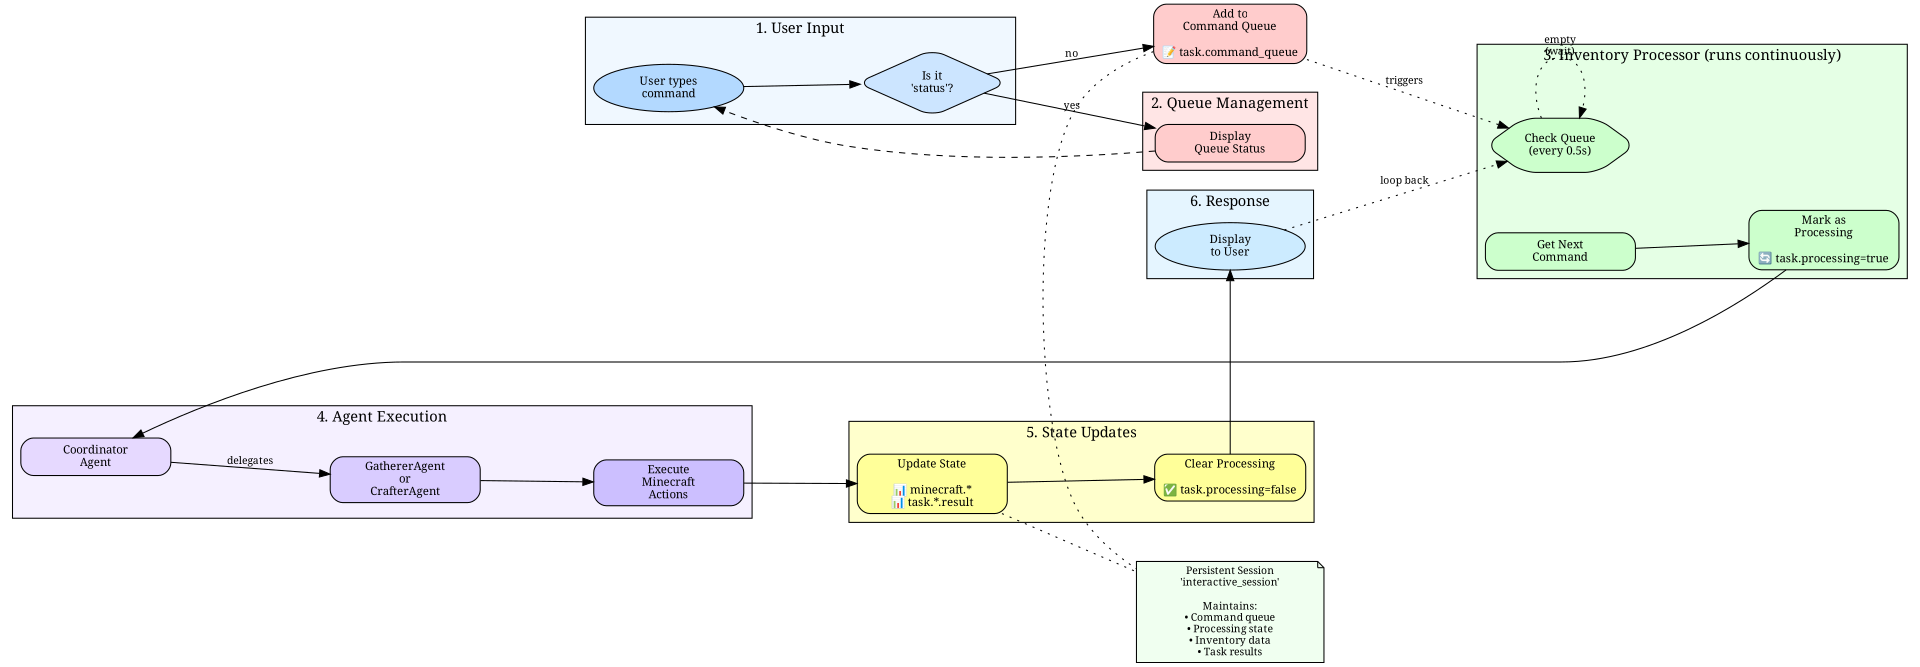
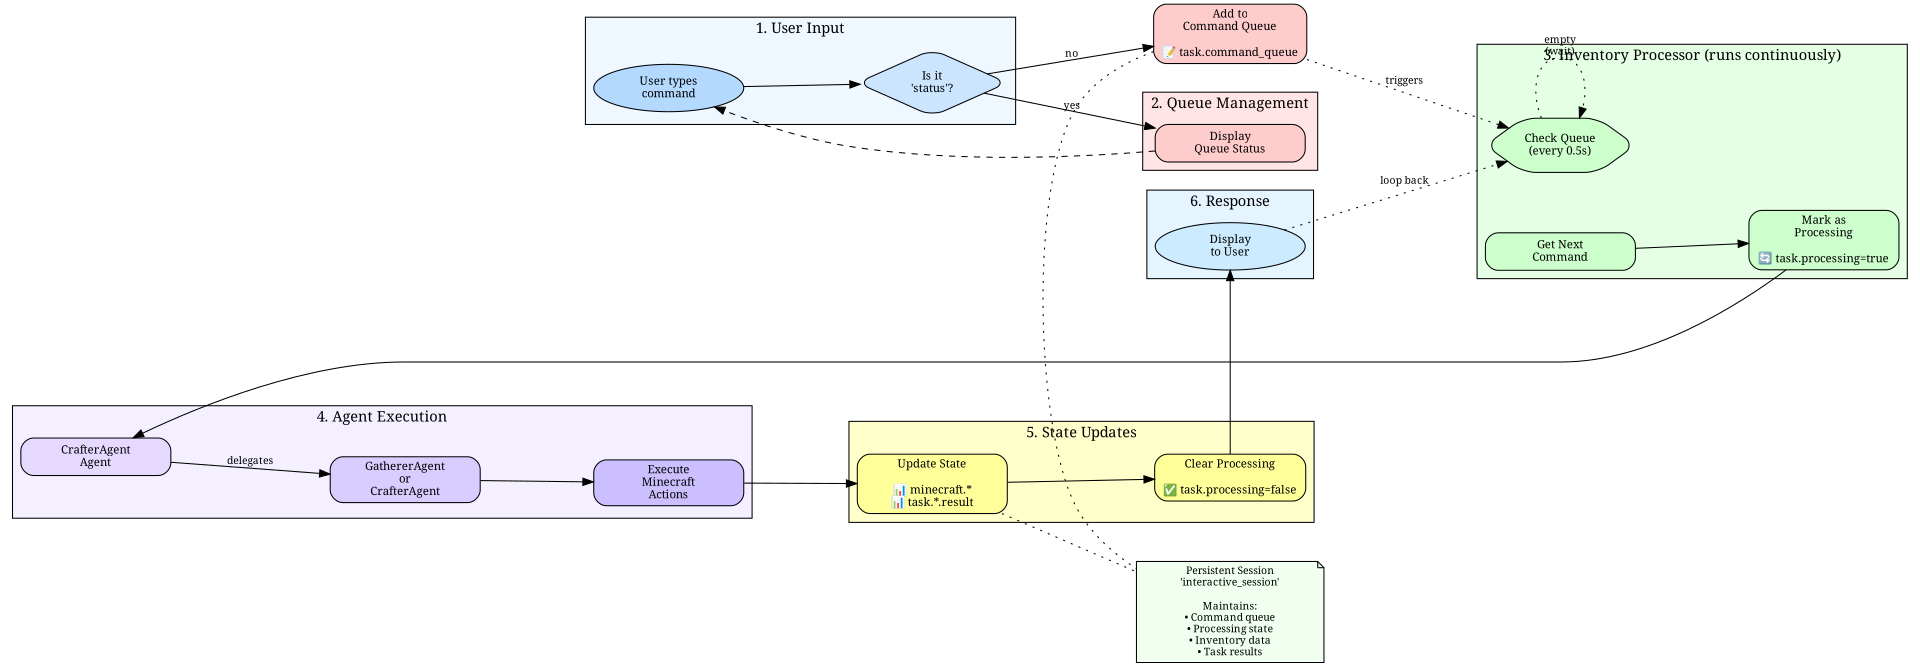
node "Coordinator Agent": label "Coordinator Agent" -> "CrafterAgent Agent"
